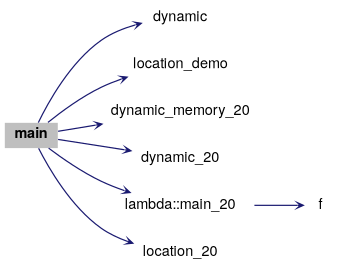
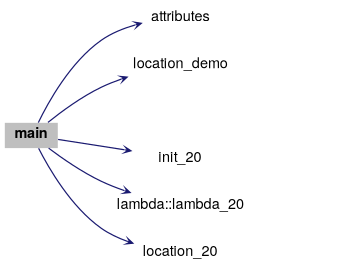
node "dynamic": label "dynamic" -> "attributes"
node "dynamic_memory_20": removed
node "dynamic_20": label "dynamic_20" -> "init_20"
node "lambda::main_20": label "lambda::main_20" -> "lambda::lambda_20"
node "f": removed
